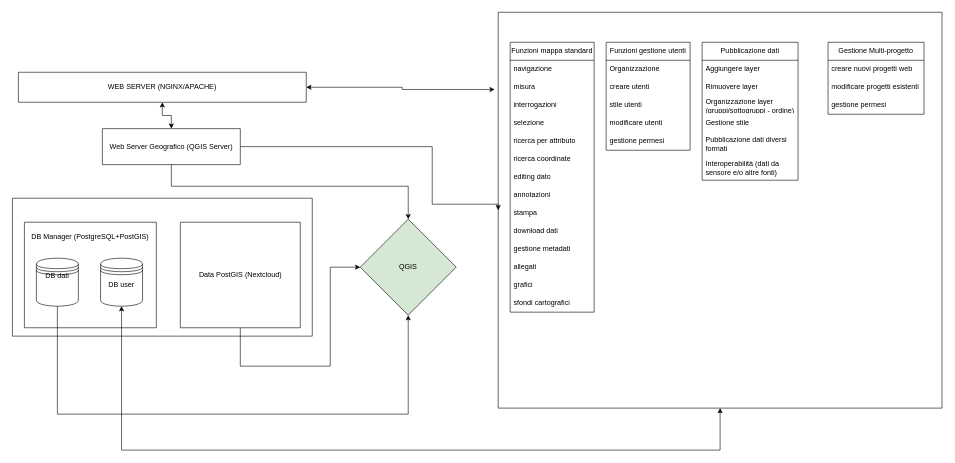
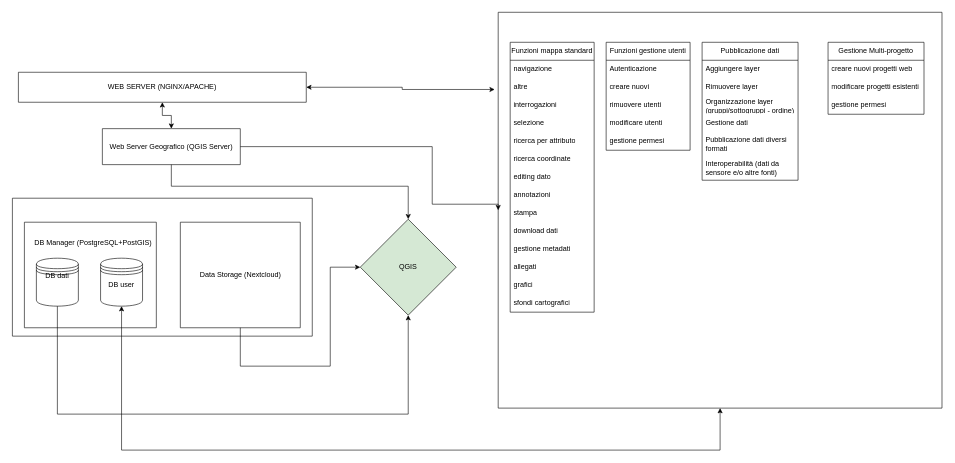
node "Organizzazione": label "Organizzazione" -> "Autenticazione"
node "misura": label "misura" -> "altre"
node "creare utenti": label "creare utenti" -> "creare nuovi"
node "stile utenti": label "stile utenti" -> "rimuovere utenti"
node "Gestione stile": label "Gestione stile" -> "Gestione dati"
node "DB Manager (PostgreSQL+PostGIS)": moved (90, 237) -> (93, 243)
node "Data PostGIS (Nextcloud)": label "Data PostGIS (Nextcloud)" -> "Data Storage (Nextcloud)"
